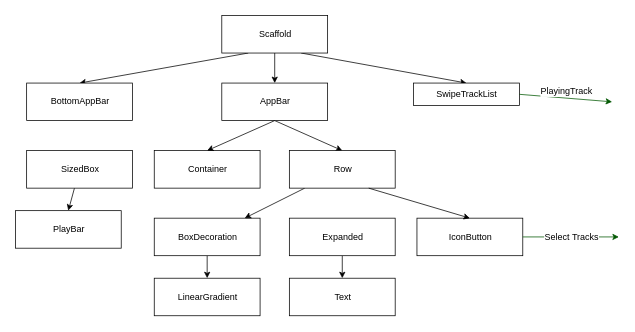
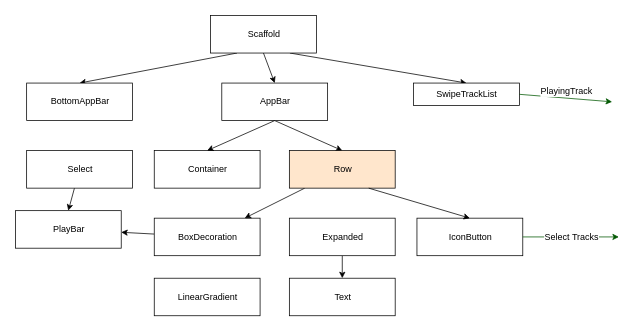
node "Scaffold": moved (275, 34) -> (263, 34)
node "SizedBox": label "SizedBox" -> "Select"
node "Row": fillcolor #ffffff -> #ffe6cc
edge "BoxDecoration" -> "LinearGradient": now "BoxDecoration" -> "PlayBar"
